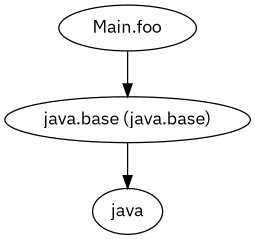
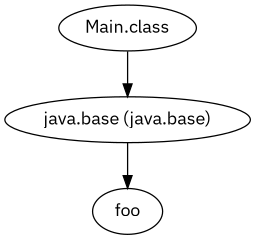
node "Main.foo": label "Main.foo" -> "Main.class"
node "java": label "java" -> "foo"
